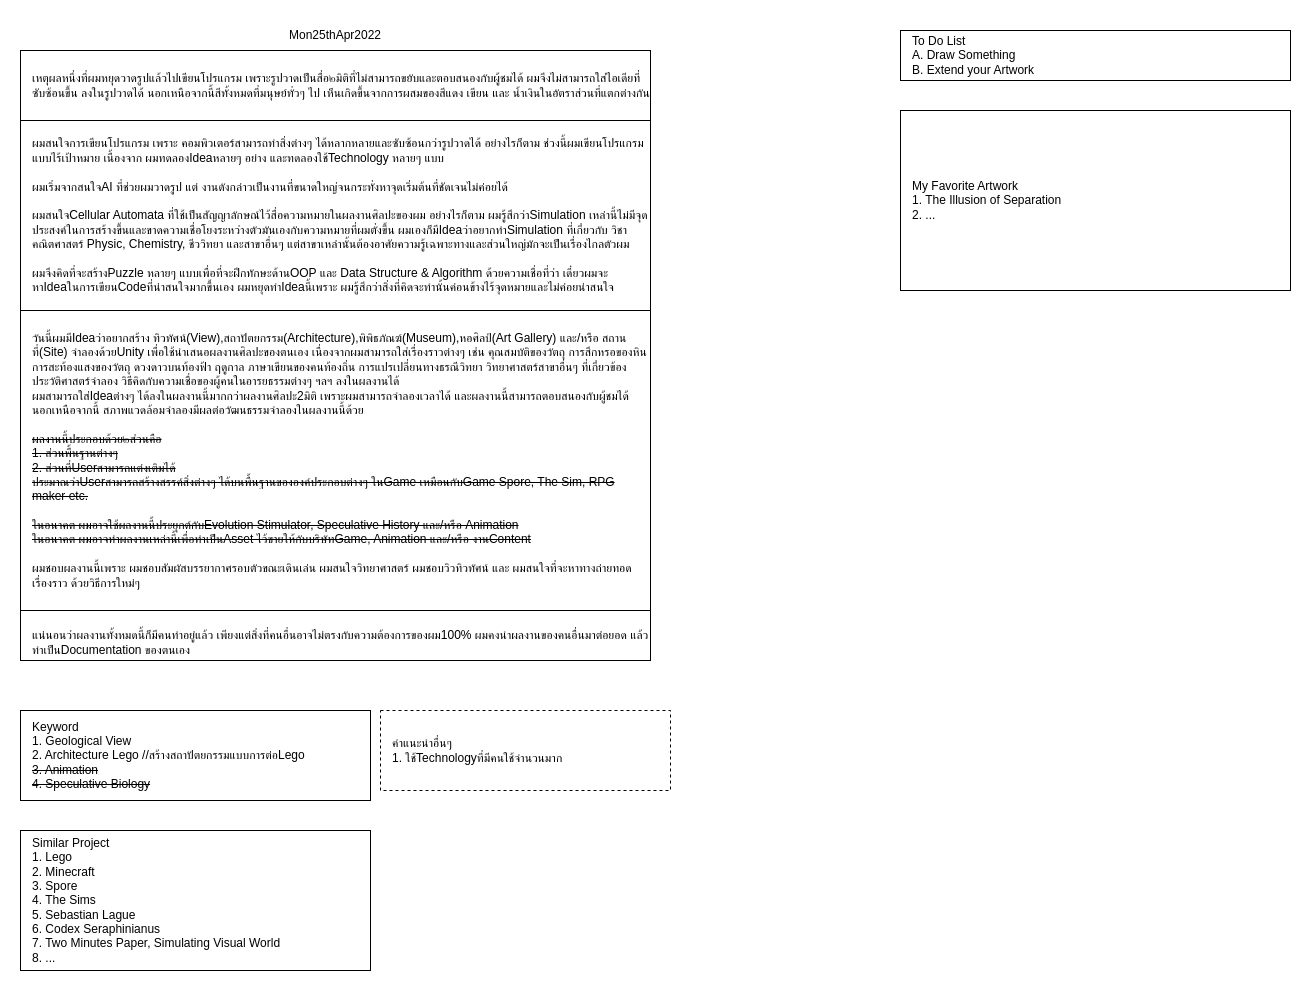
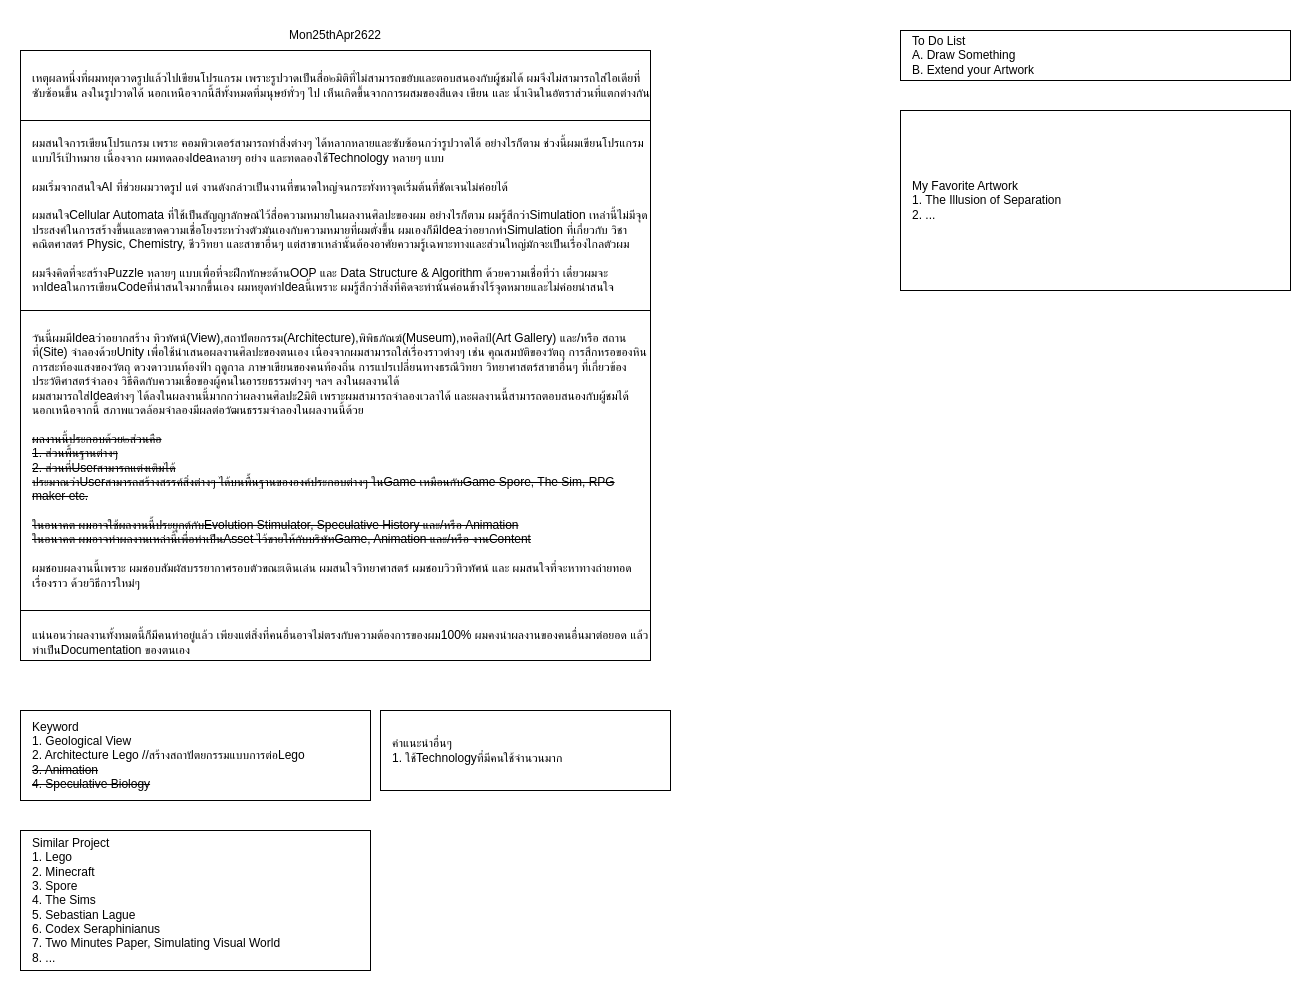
node "Mon25thApr2022": label "Mon25thApr2022" -> "Mon25thApr2622"
node "คำแนะนำอื่นๆ 1. ใช้Technologyที่มีคนใช้จำนวนมาก": style dashed -> solid
